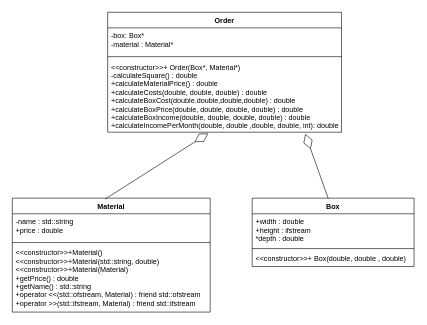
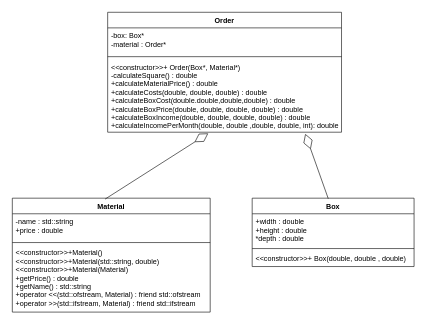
node "-box: Box* -material : Material*": label "-box: Box* -material : Material*" -> "-box: Box* -material : Order*"
node "+width : double +height : ifstream *depth : double": label "+width : double +height : ifstream *depth : double" -> "+width : double +height : double *depth : double"
